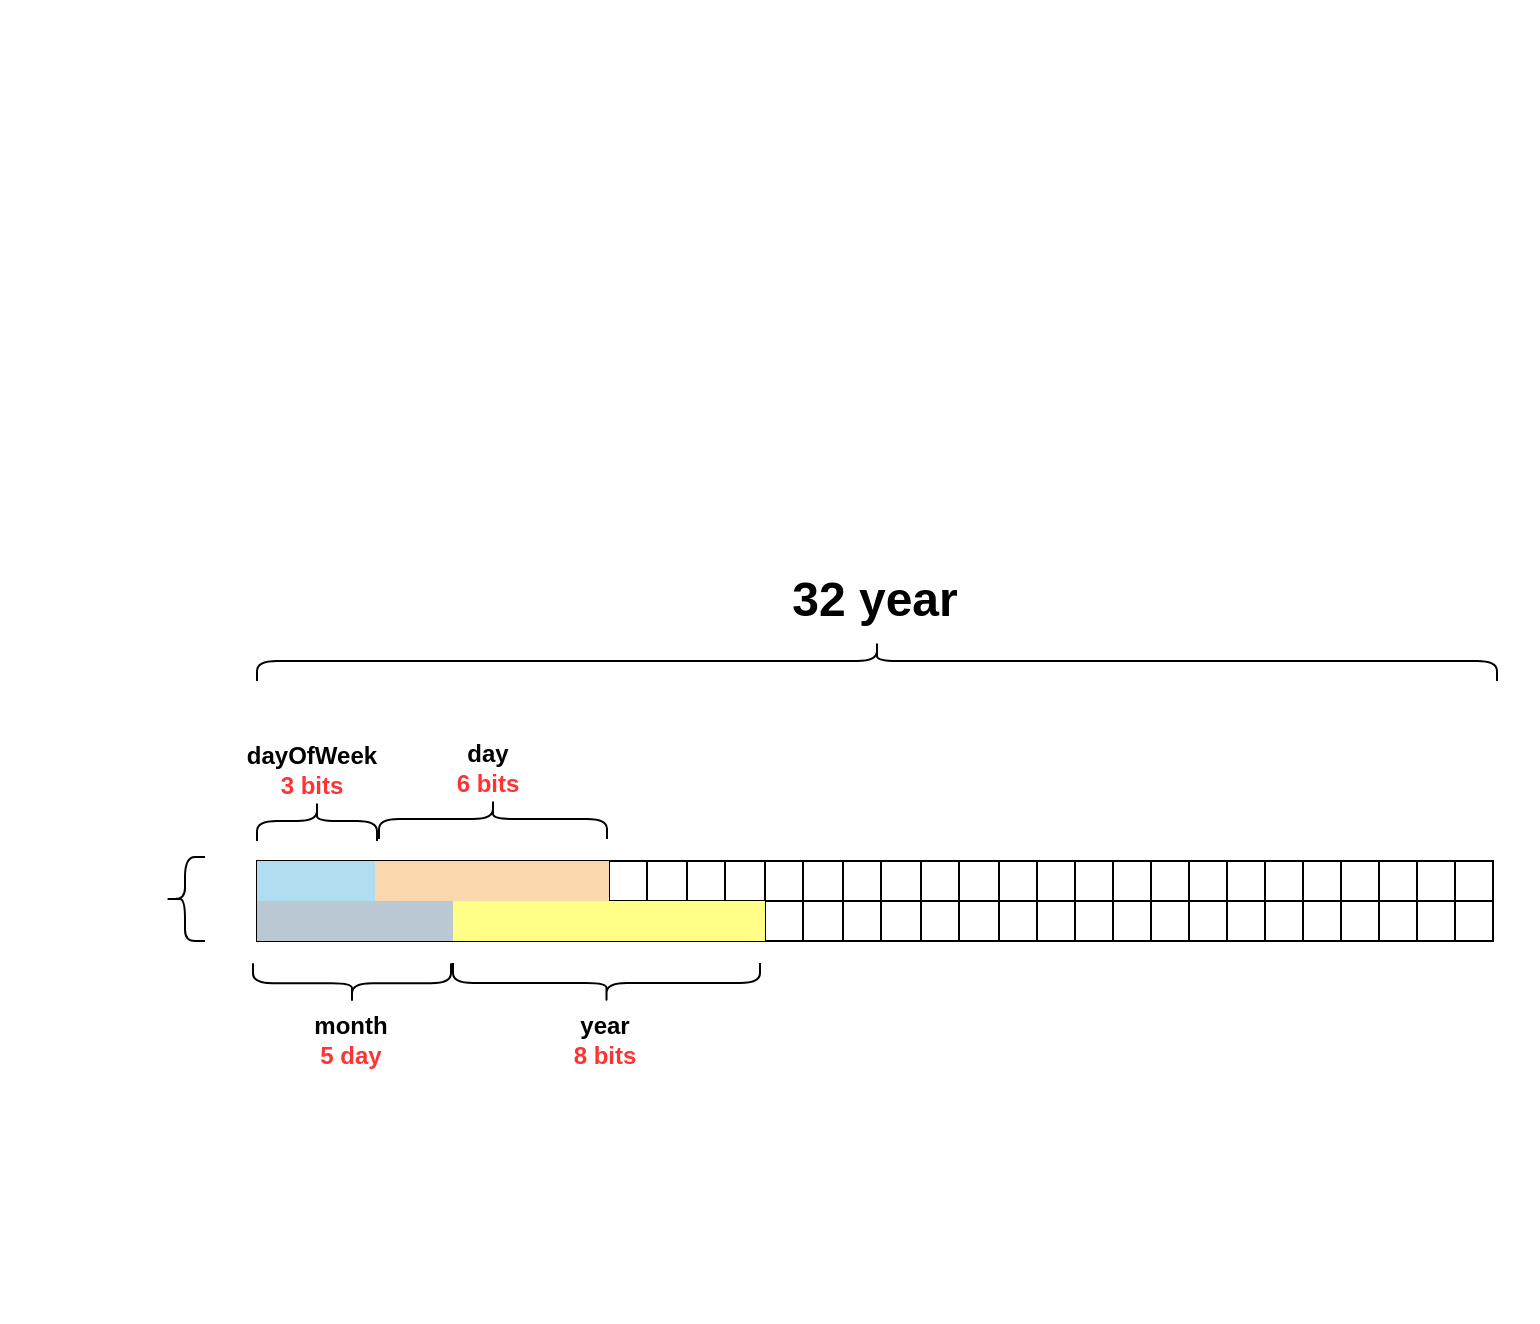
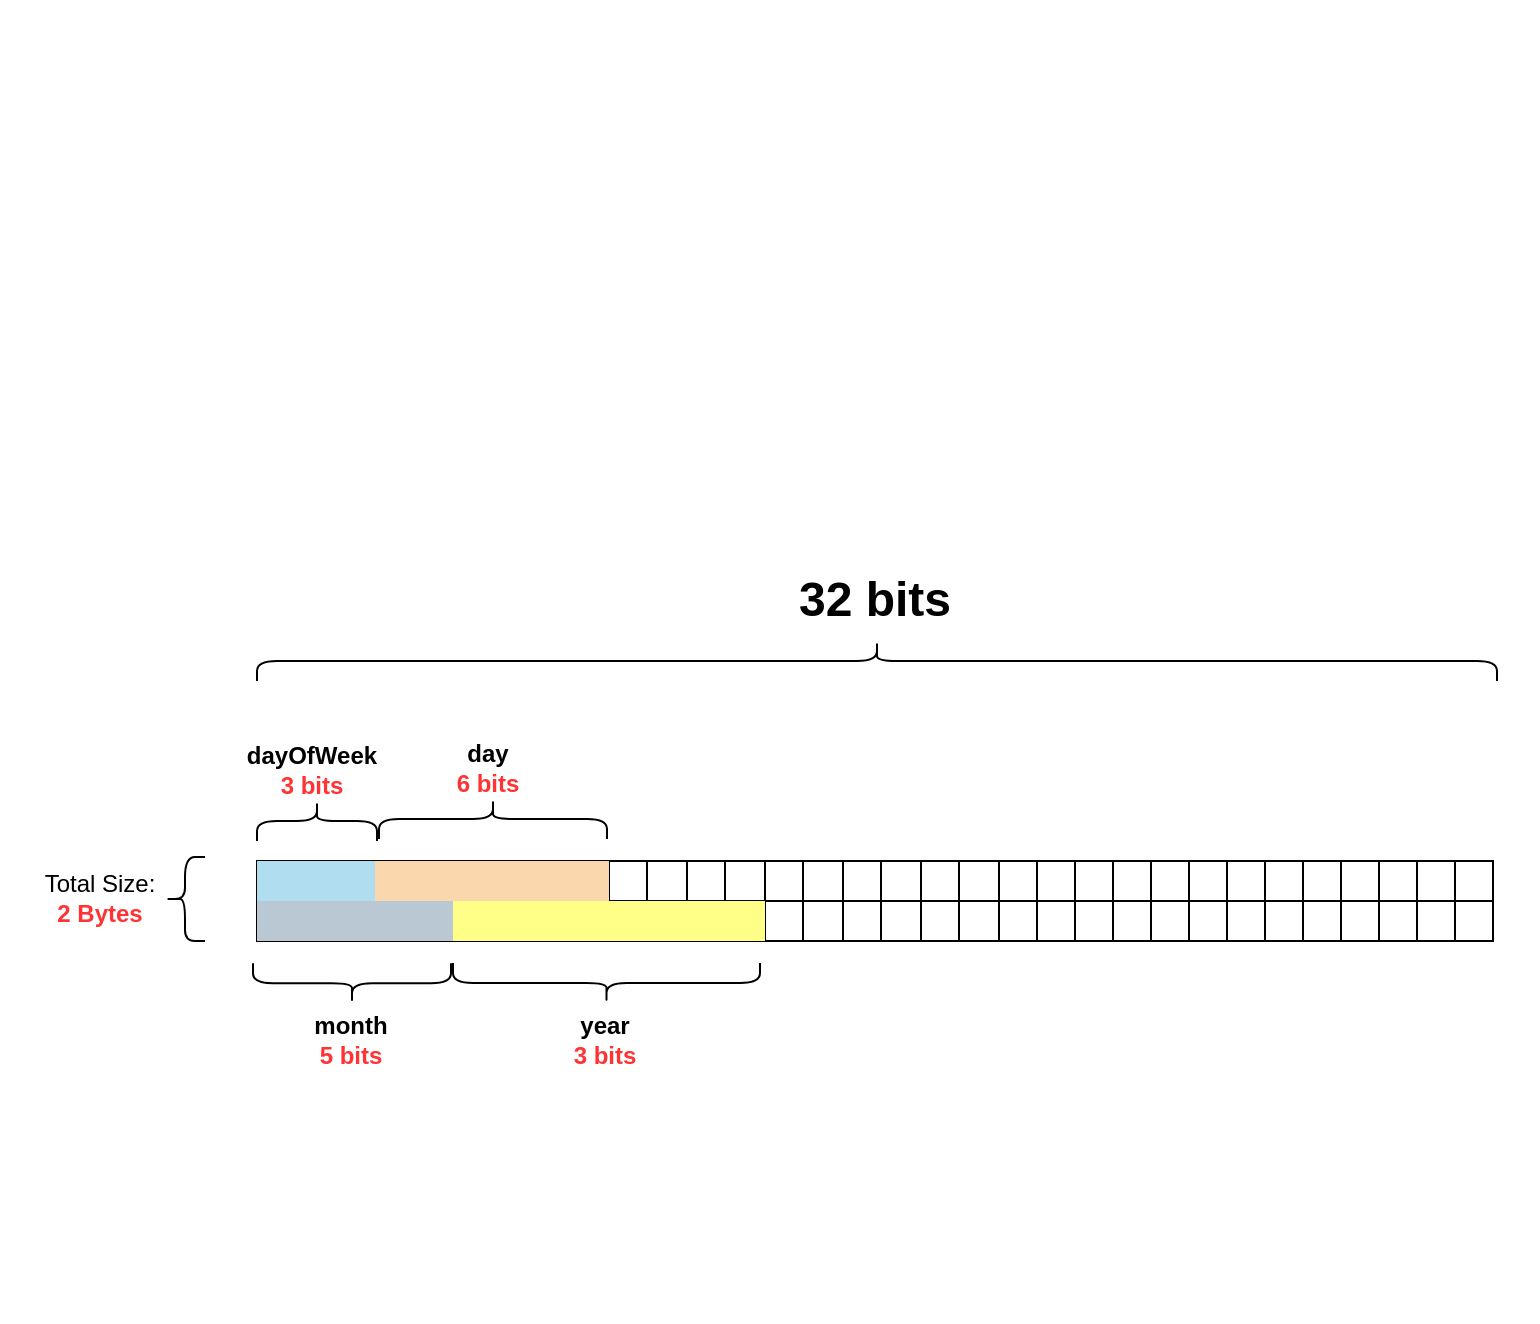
node "32 year": label "32 year" -> "32 bits"
node "Total Size: 2 Bytes": added
node "month 5 day": label "month 5 day" -> "month 5 bits"
node "year 8 bits": label "year 8 bits" -> "year 3 bits"
